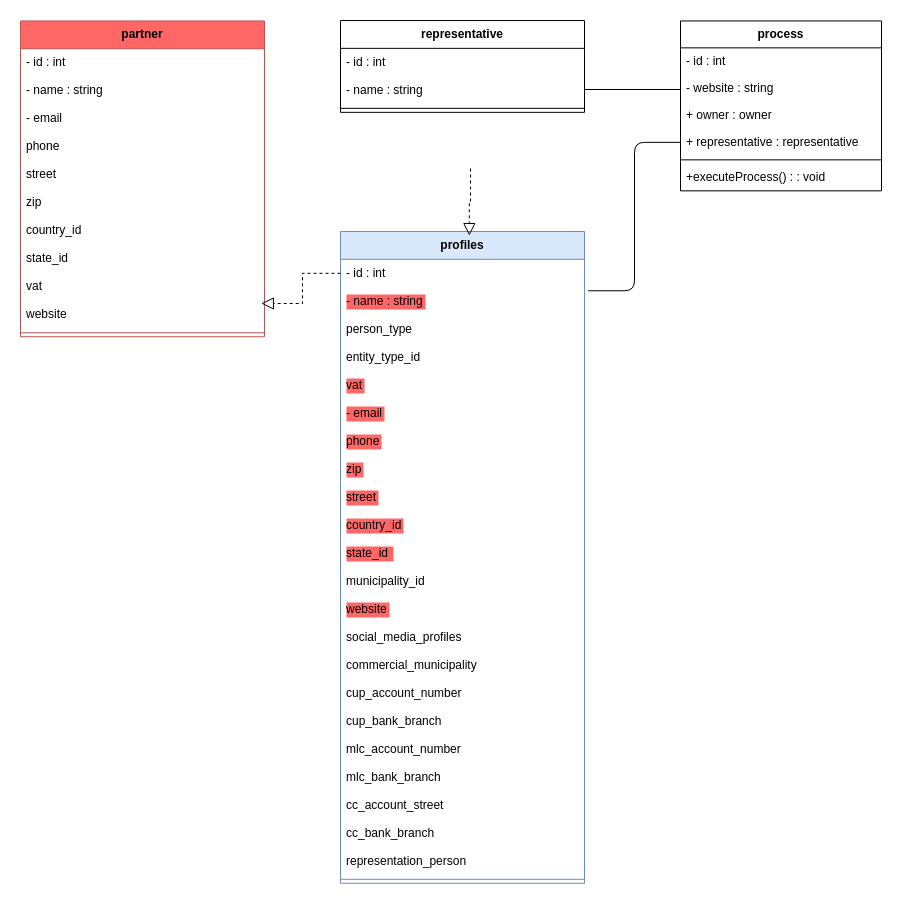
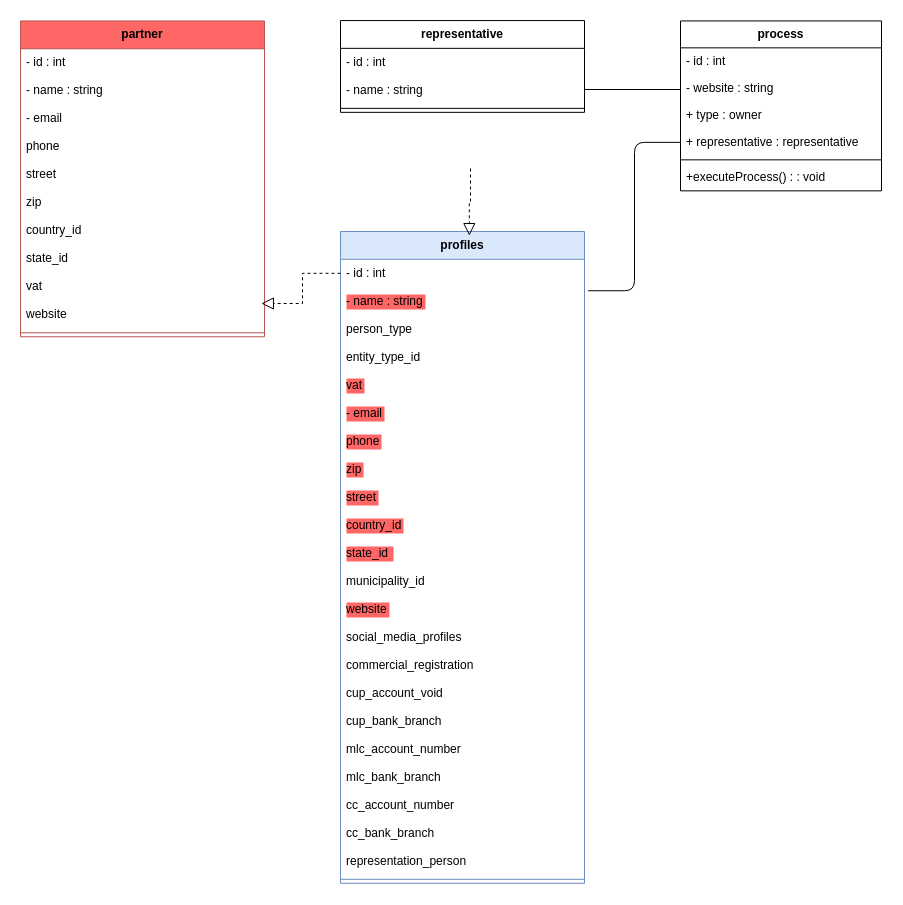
node "+ owner : owner": label "+ owner : owner" -> "+ type : owner"
node "commercial_municipality": label "commercial_municipality" -> "commercial_registration"
node "cup_account_number": label "cup_account_number" -> "cup_account_void"
node "cc_account_street": label "cc_account_street" -> "cc_account_number"
